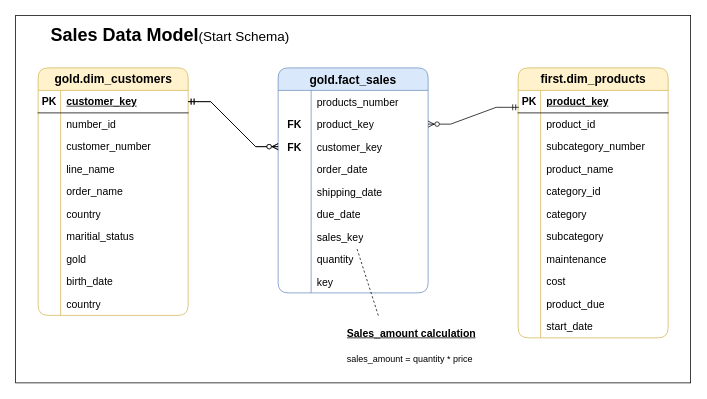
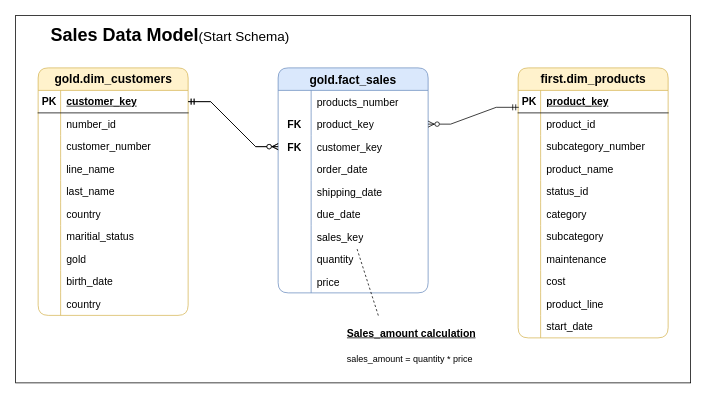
node "order_name": label "order_name" -> "last_name"
node "category_id": label "category_id" -> "status_id"
node "key": label "key" -> "price"
node "product_due": label "product_due" -> "product_line"
